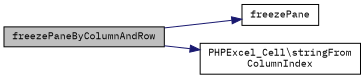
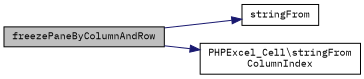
node "freezePane": label "freezePane" -> "stringFrom"
